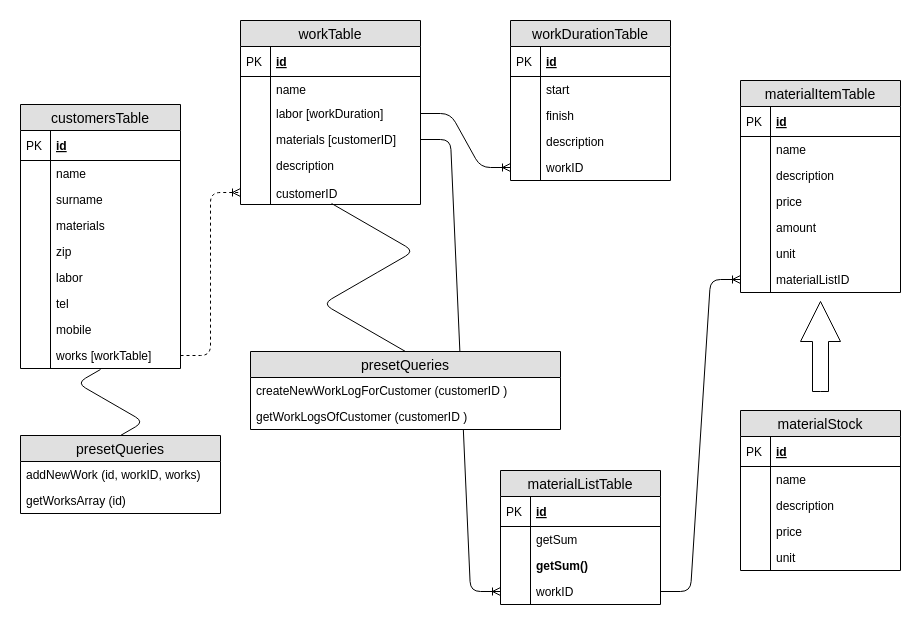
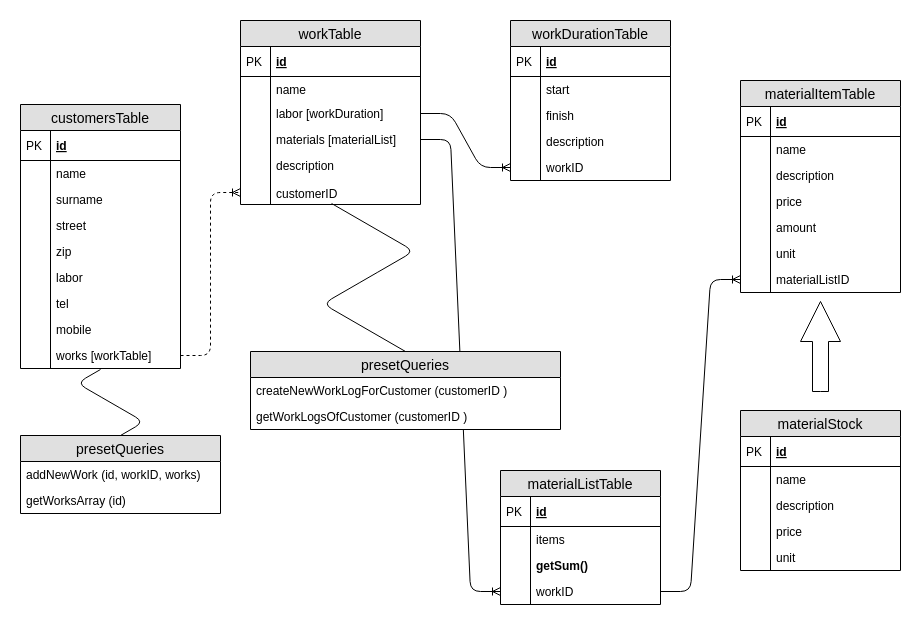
node "materials [customerID]": label "materials [customerID]" -> "materials [materialList]"
node "materials": label "materials" -> "street"
node "getSum": label "getSum" -> "items"
